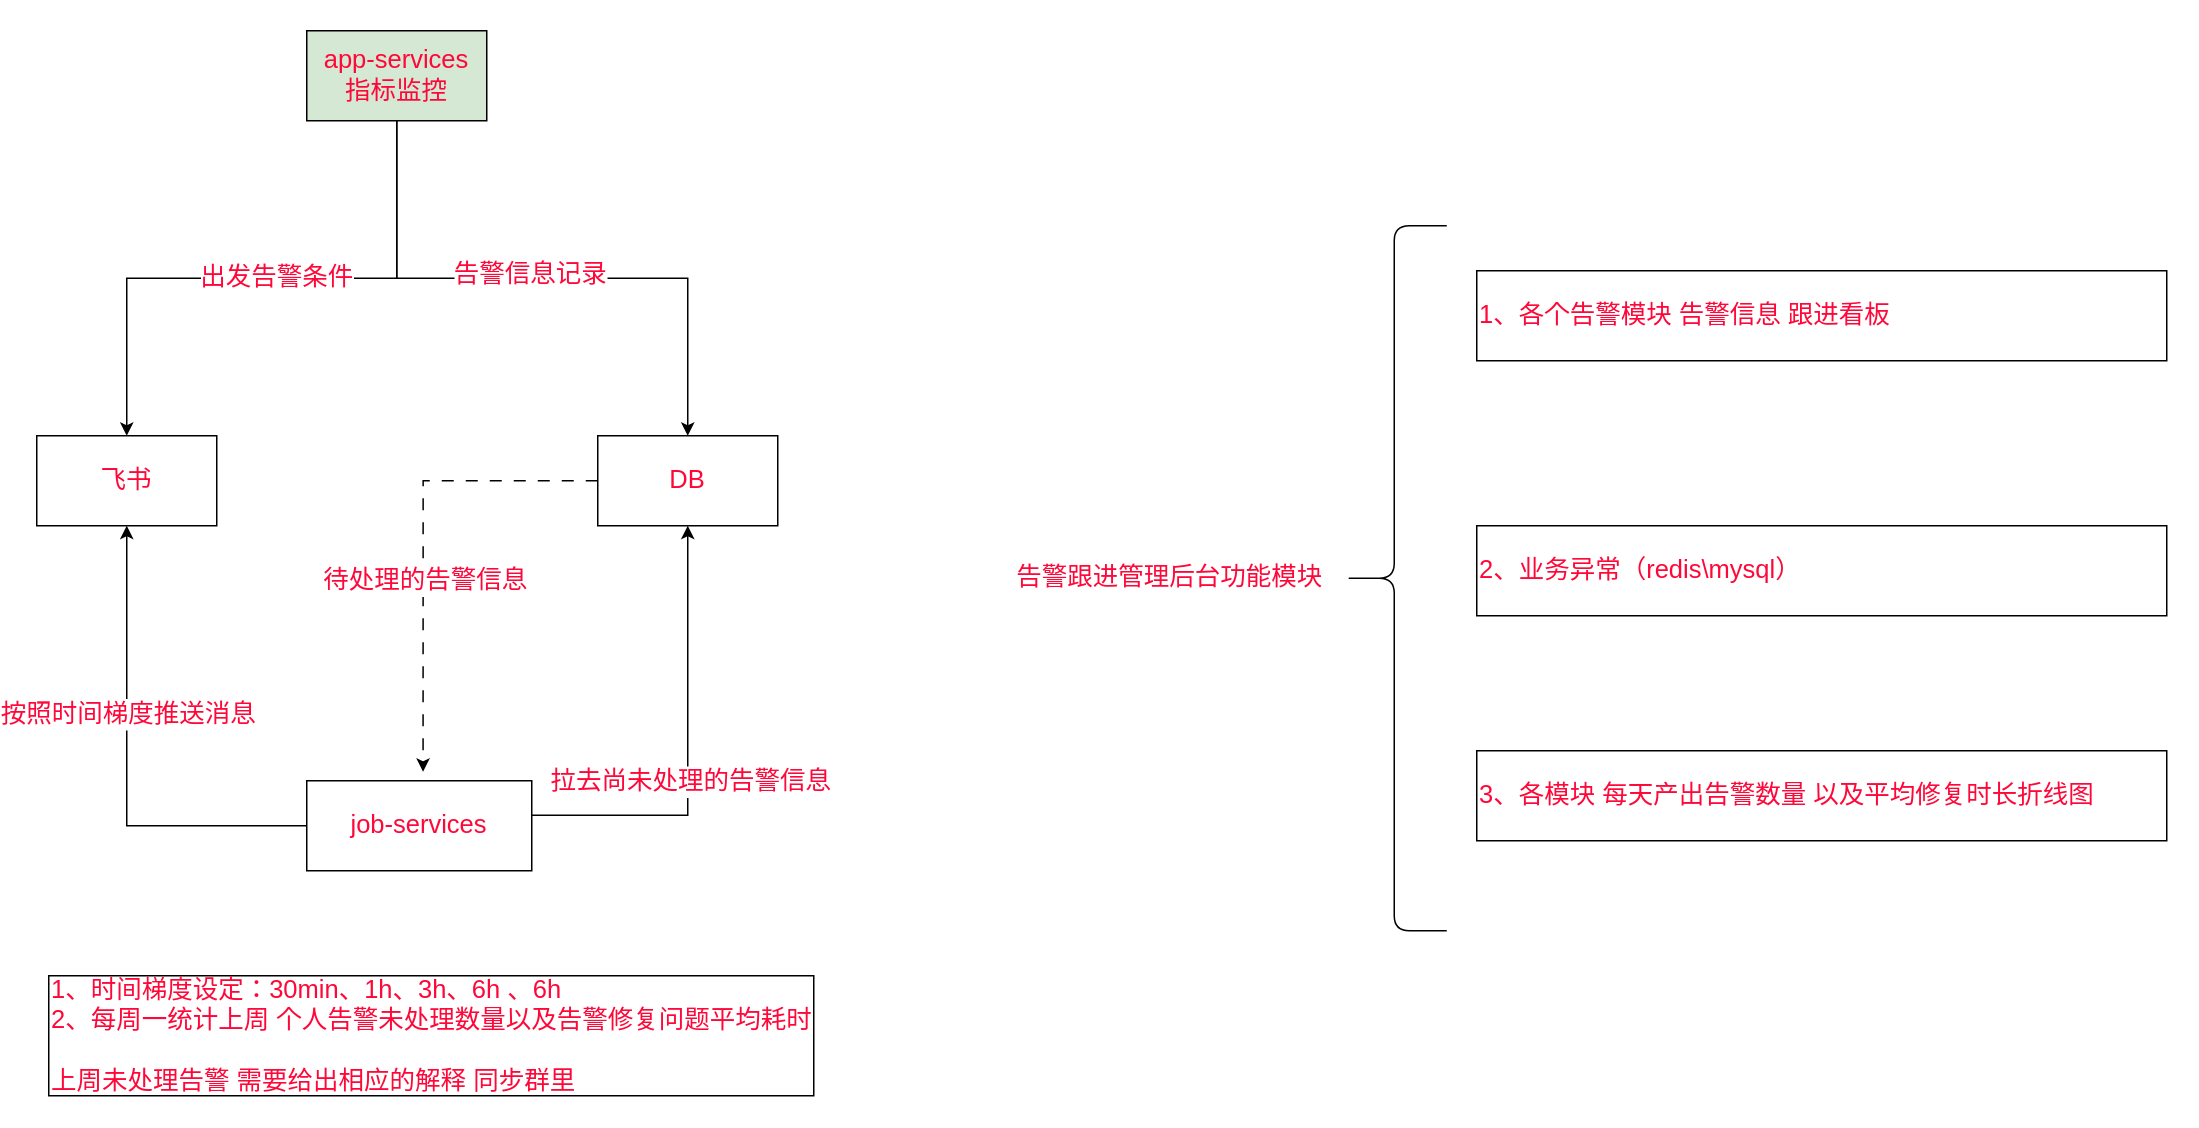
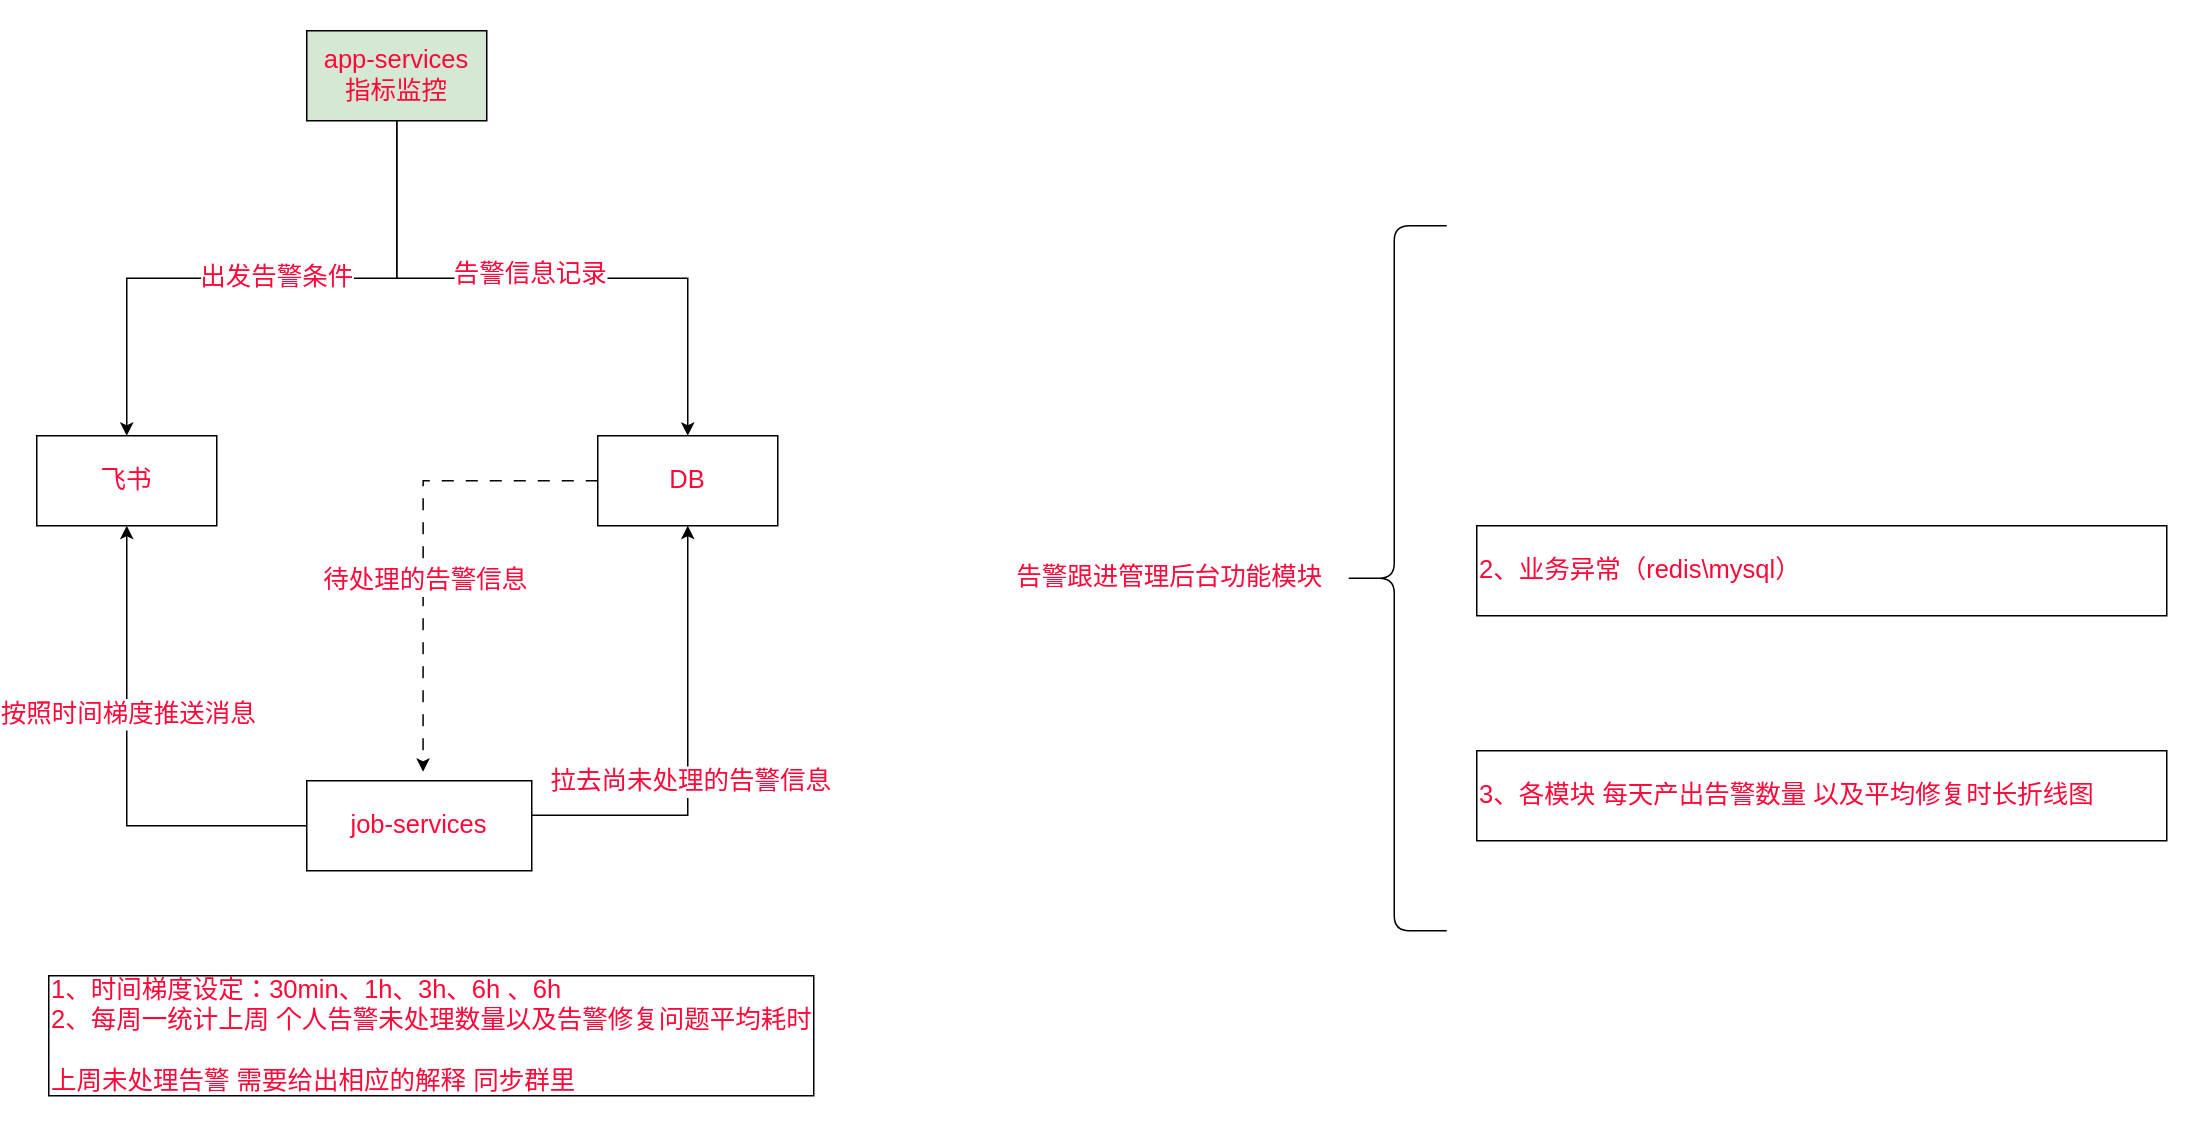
node "1、各个告警模块 告警信息 跟进看板": removed
